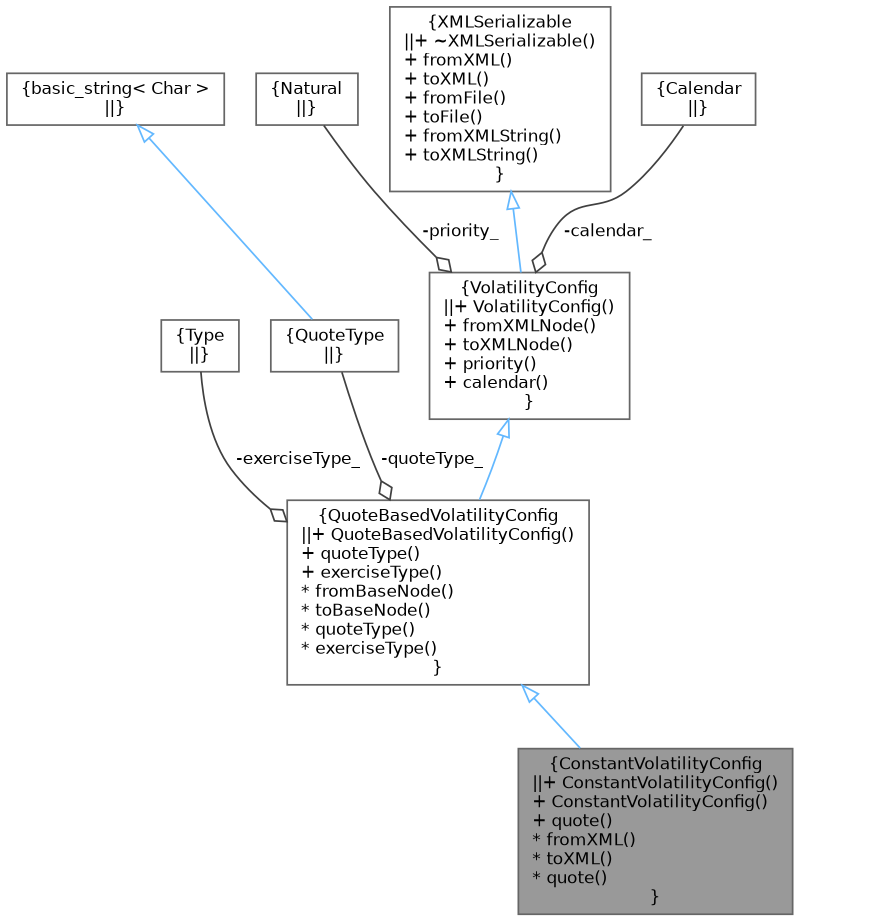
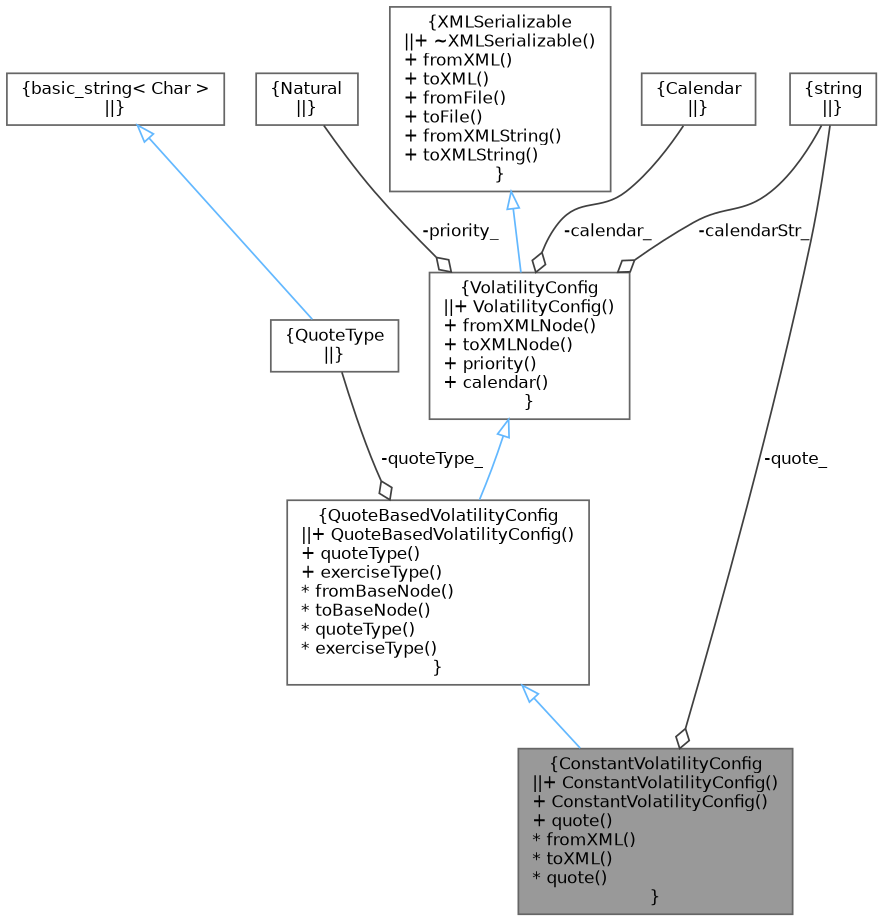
node "{string ||}": added
node "{Type ||}": removed
